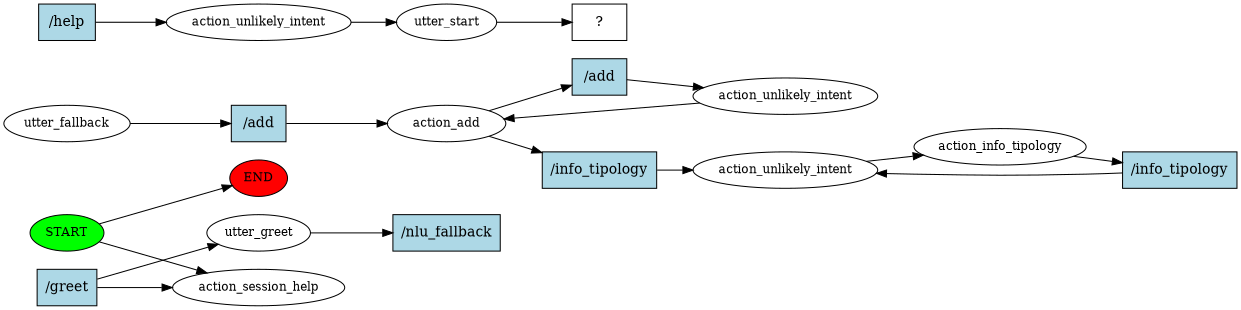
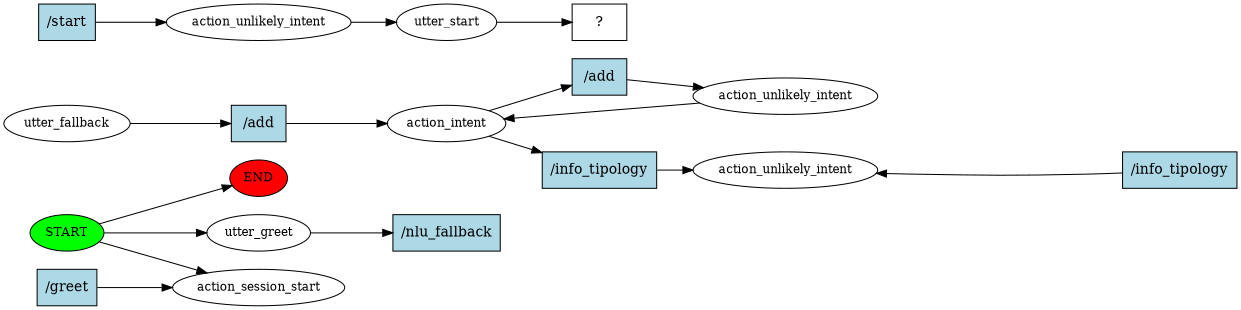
node "/help": label "/help" -> "/start"
node "action_add": label "action_add" -> "action_intent"
node "action_info_tipology": removed
edge "/greet" -> "utter_greet": now "START" -> "utter_greet"
node "action_session_help": label "action_session_help" -> "action_session_start"
